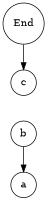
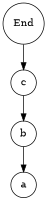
edge "c" -> "b": added
